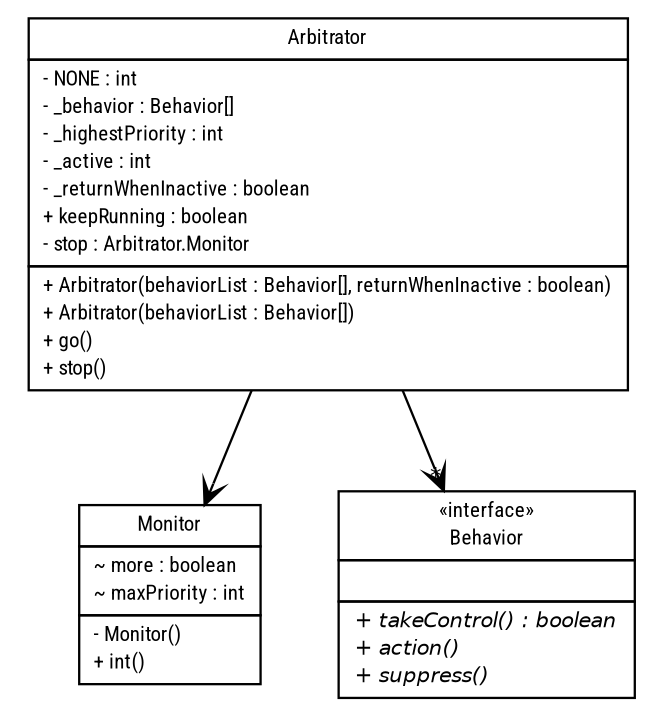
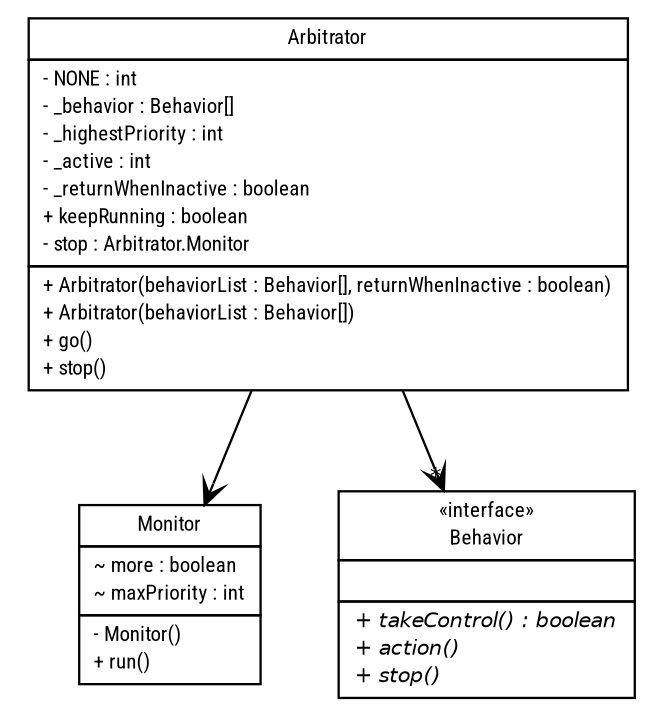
node "Monitor": text "+ int()" -> "+ run()"
node "Behavior": text "+ suppress()" -> "+ stop()"
